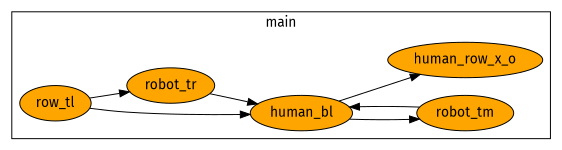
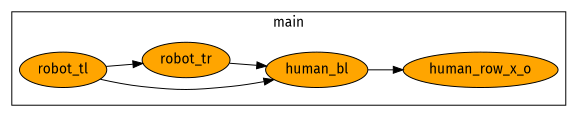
node "row_tl": label "row_tl" -> "robot_tl"
node "robot_tm": removed
